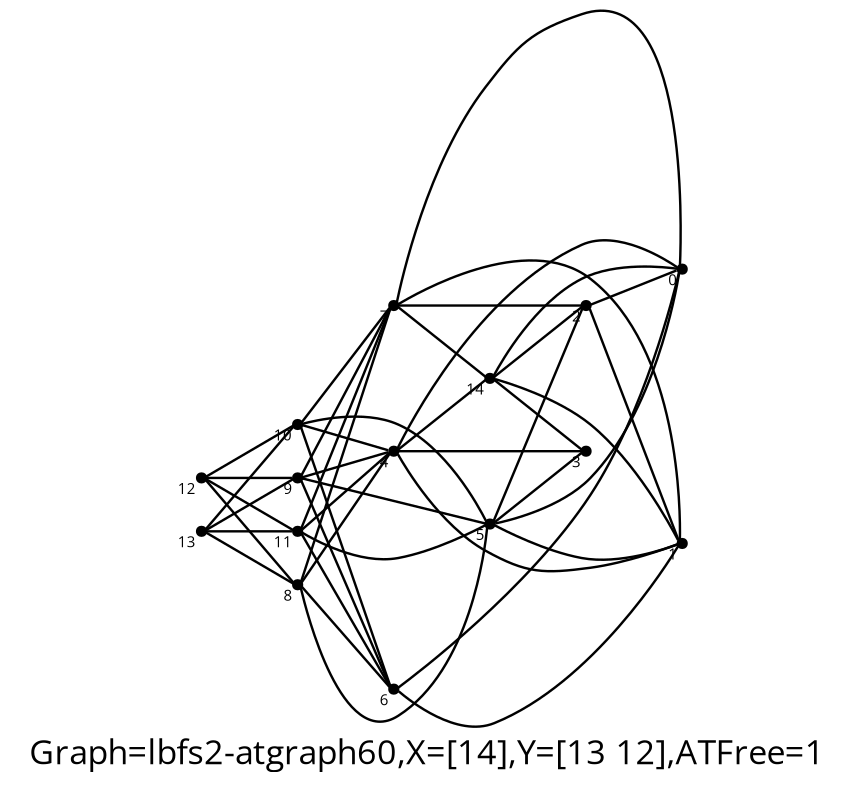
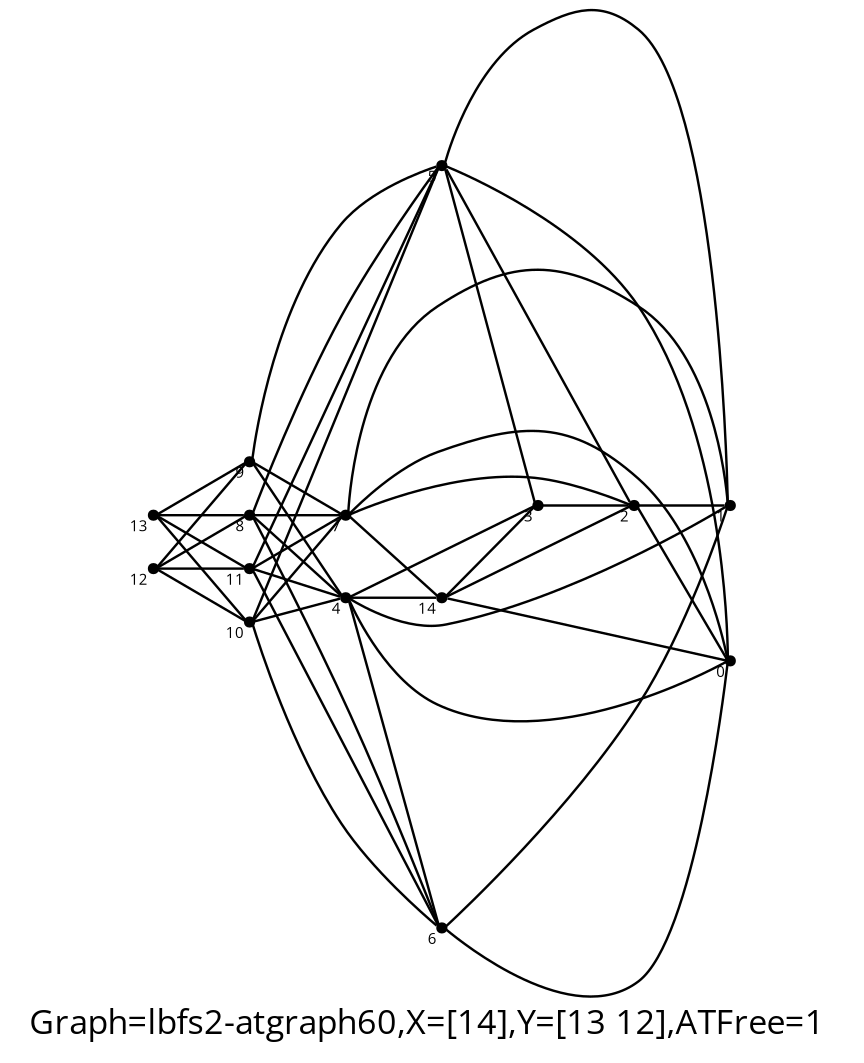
edge "14" -- "1": removed
edge "3" -- "2": added
edge "9" -- "6": now "4" -- "6"
